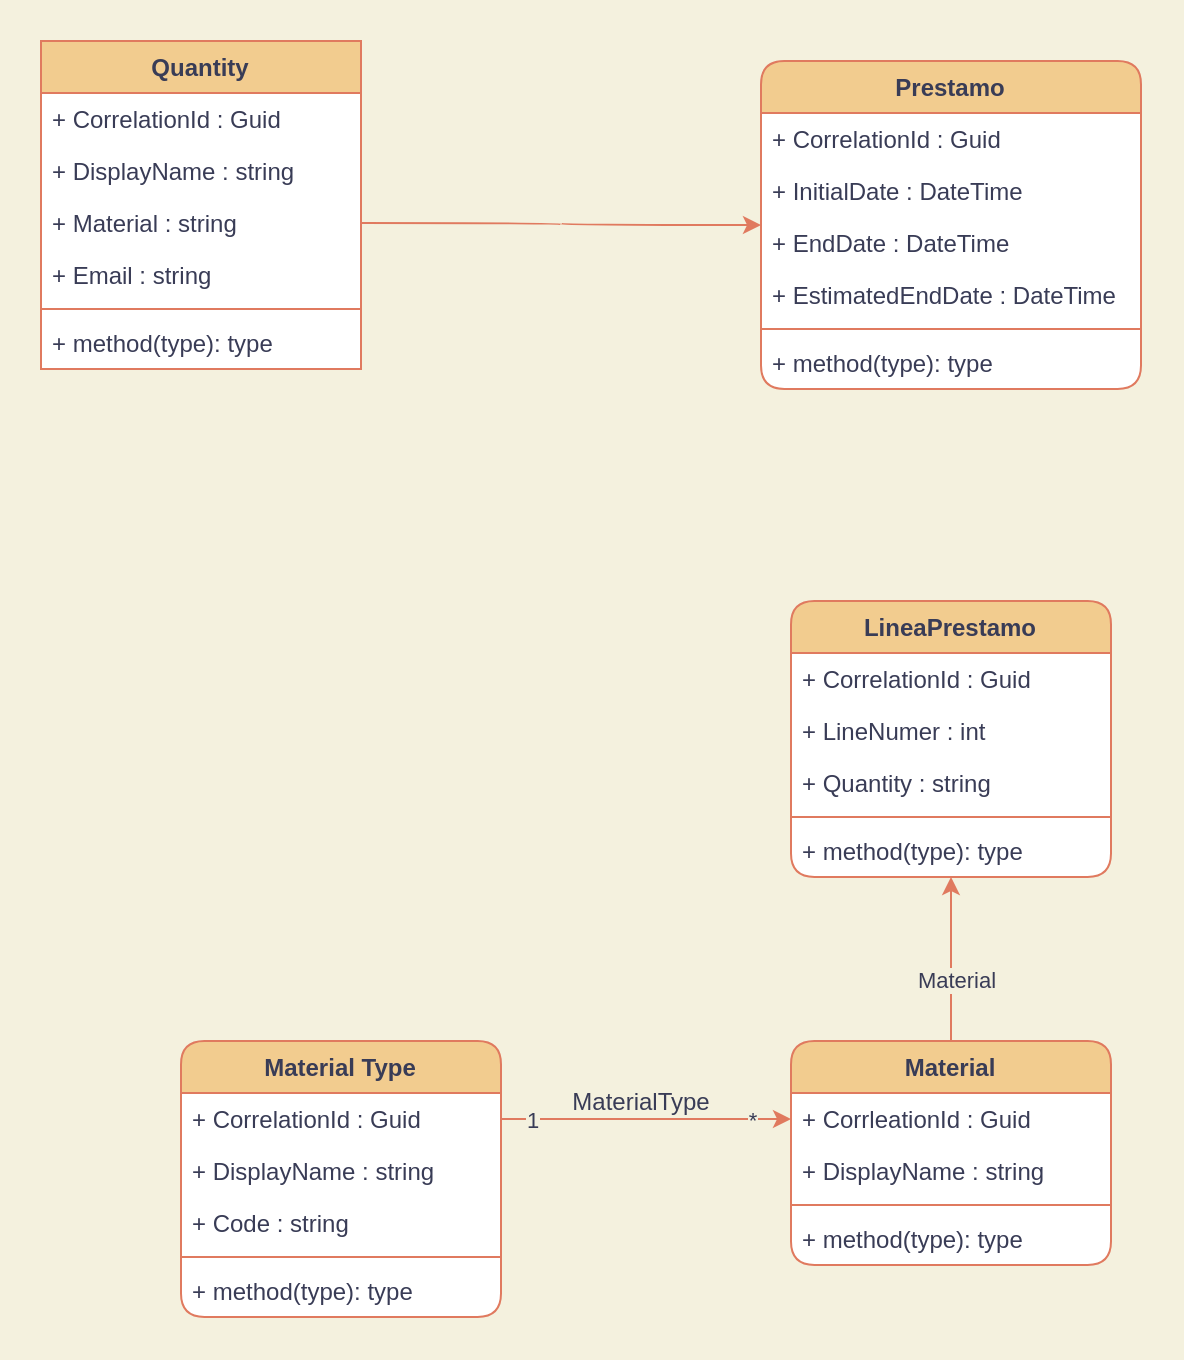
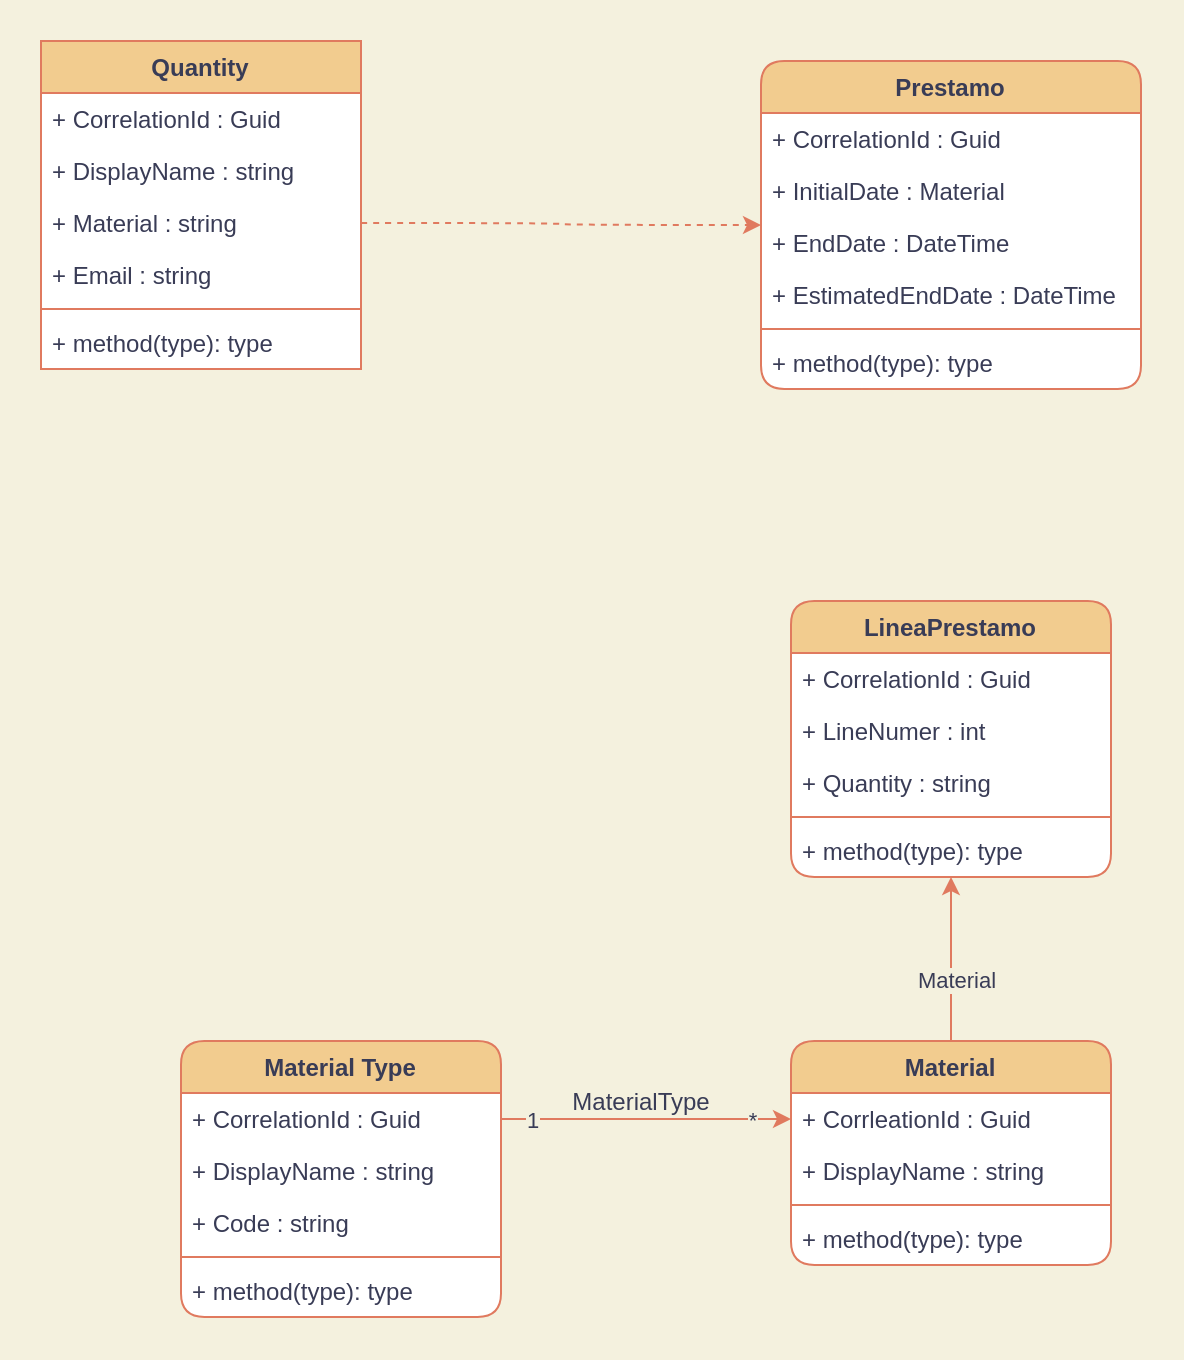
node "+ InitialDate : DateTime": label "+ InitialDate : DateTime" -> "+ InitialDate : Material"
edge "+ Material : string" -> "Prestamo": style solid -> dashed
